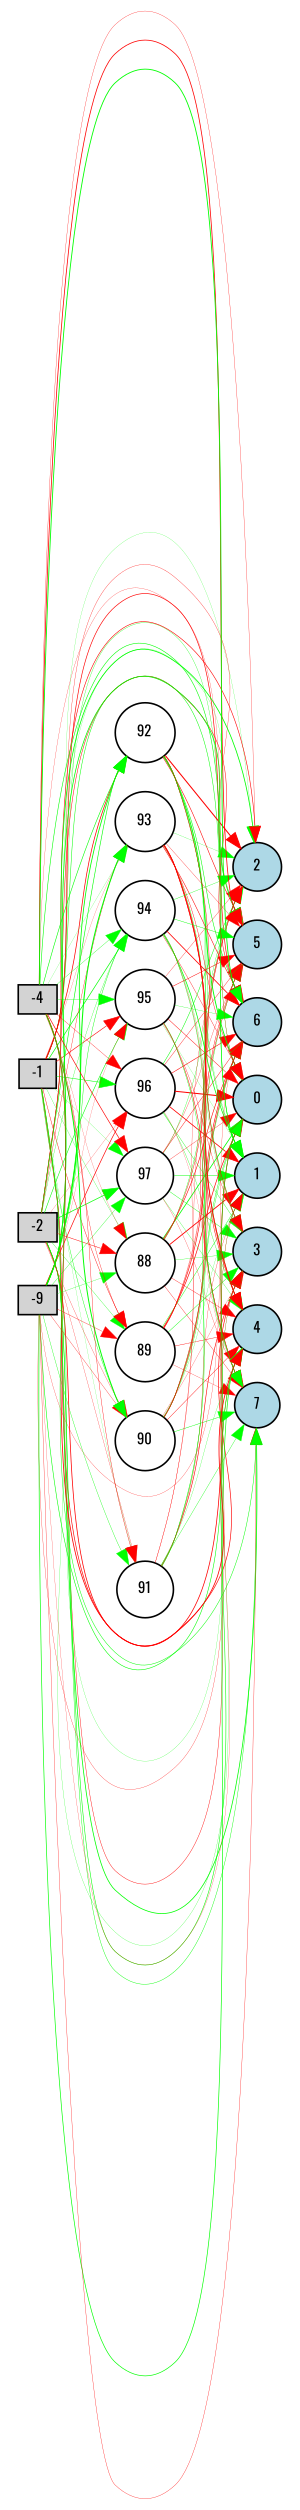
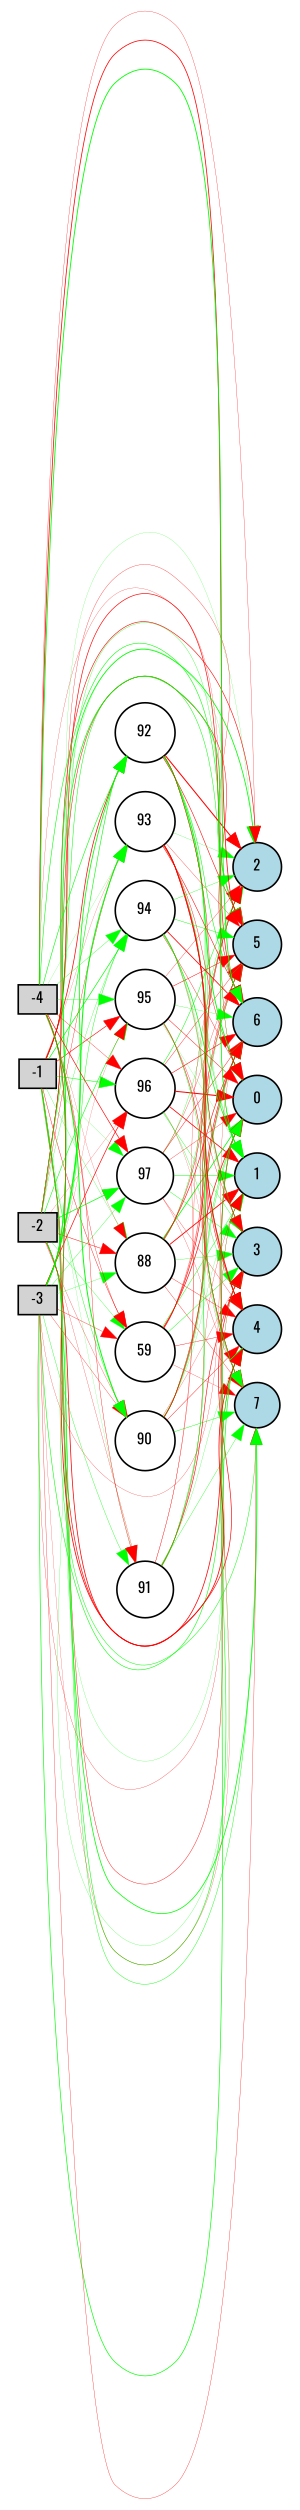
edge "97" -> "4": color green -> red
node "-9": label "-9" -> "-3"
node "89": label "89" -> "59"
